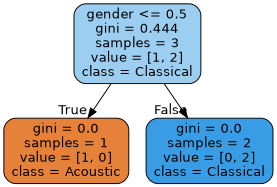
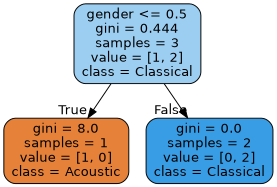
node "gini = 0.0 samples = 1 value = [1, 0] class = Acoustic": label "gini = 0.0 samples = 1 value = [1, 0] class = Acoustic" -> "gini = 8.0 samples = 1 value = [1, 0] class = Acoustic"
